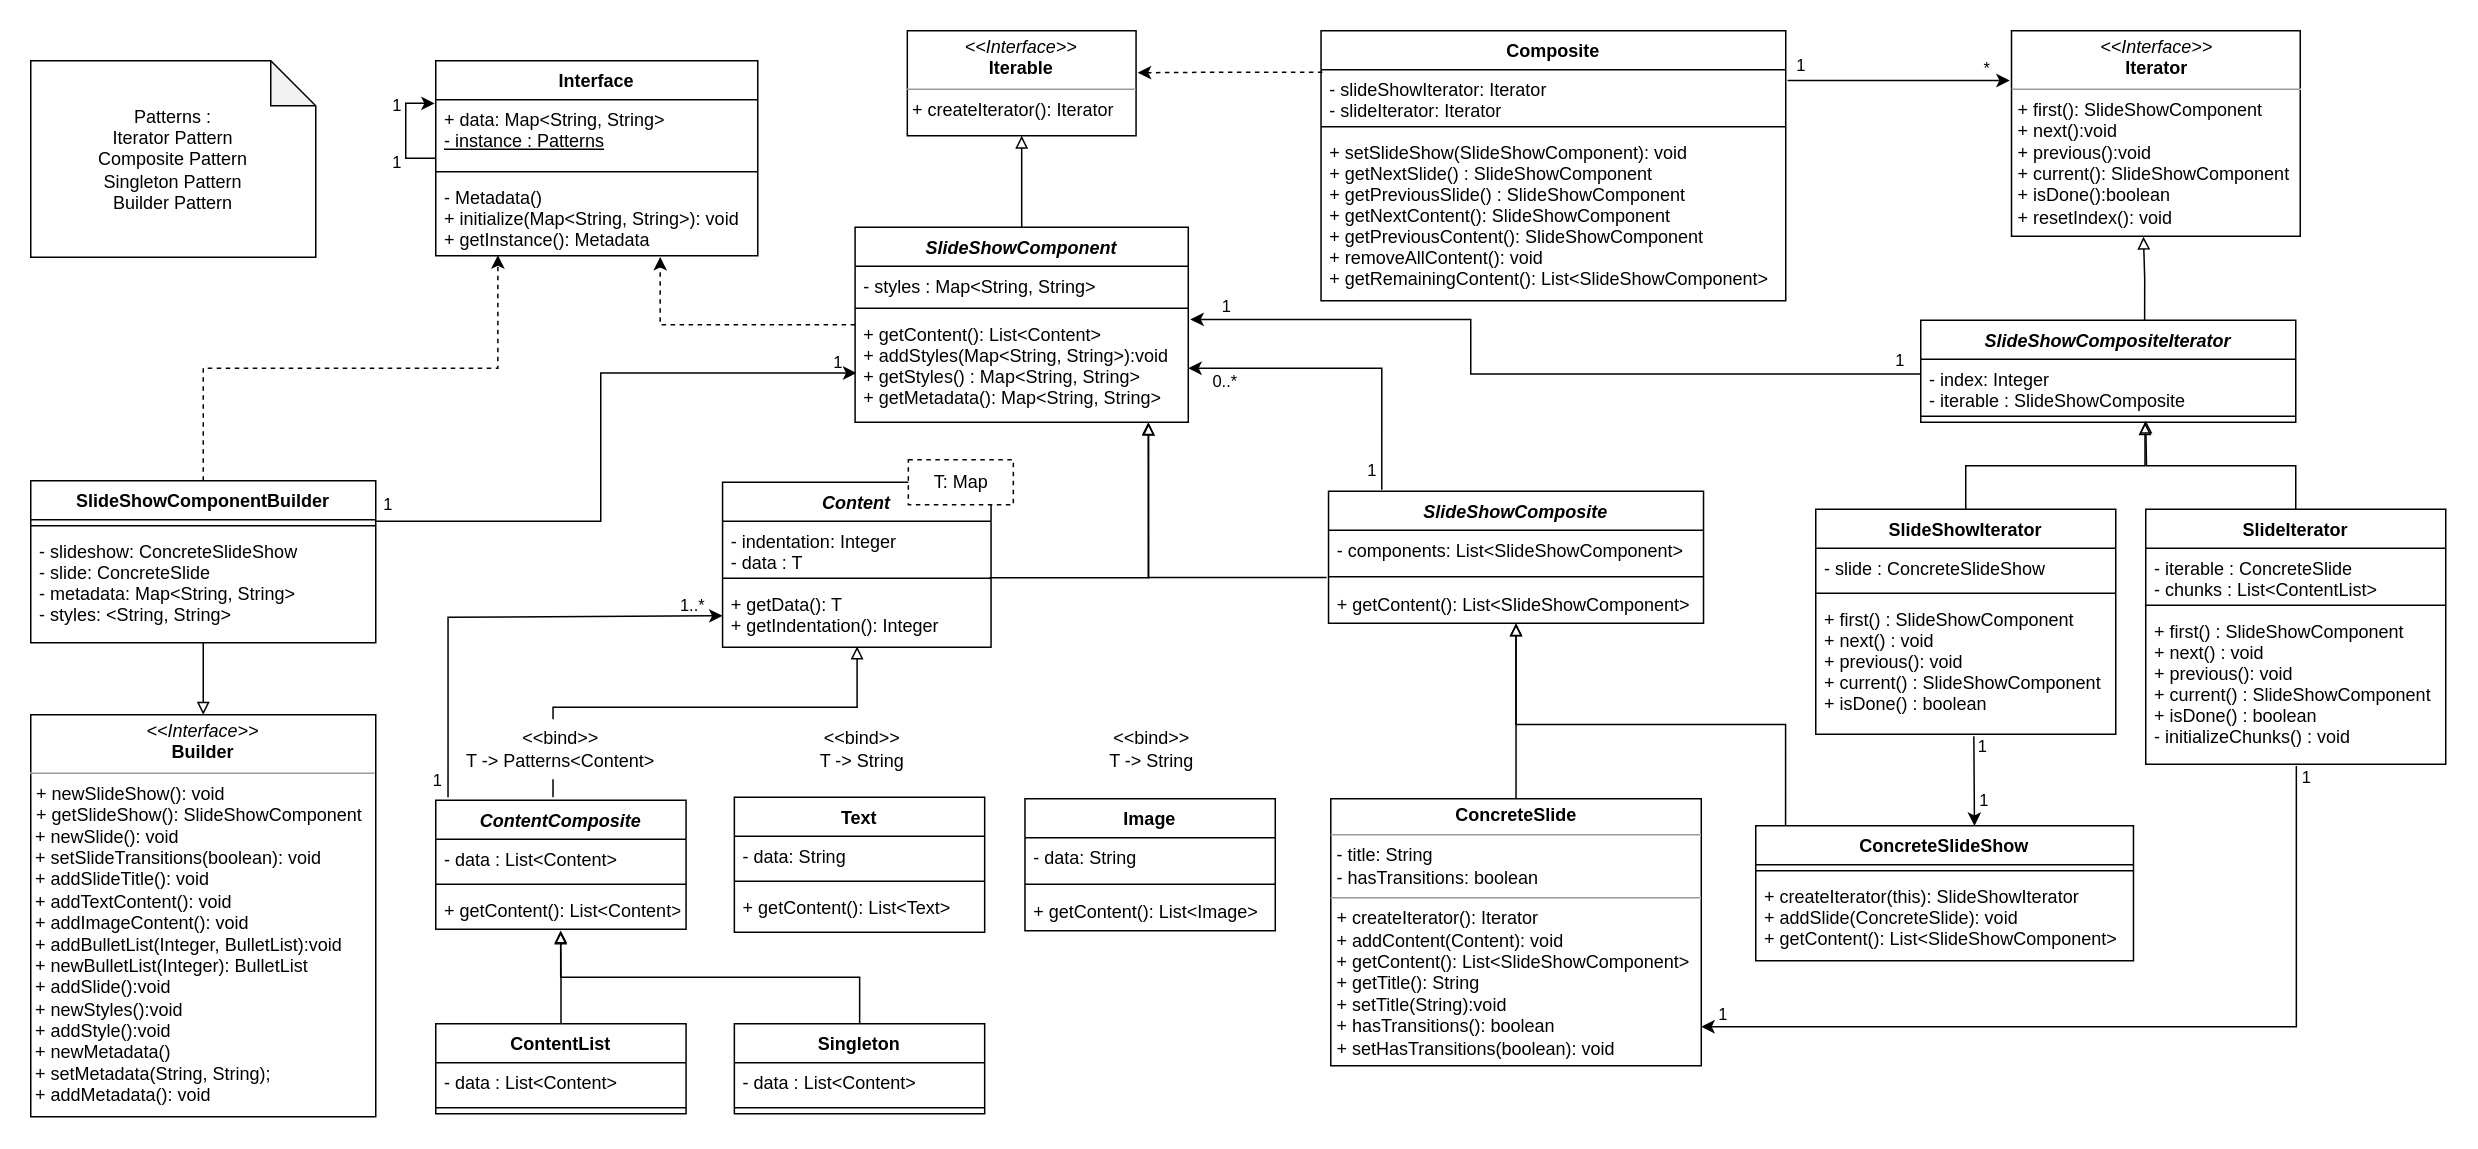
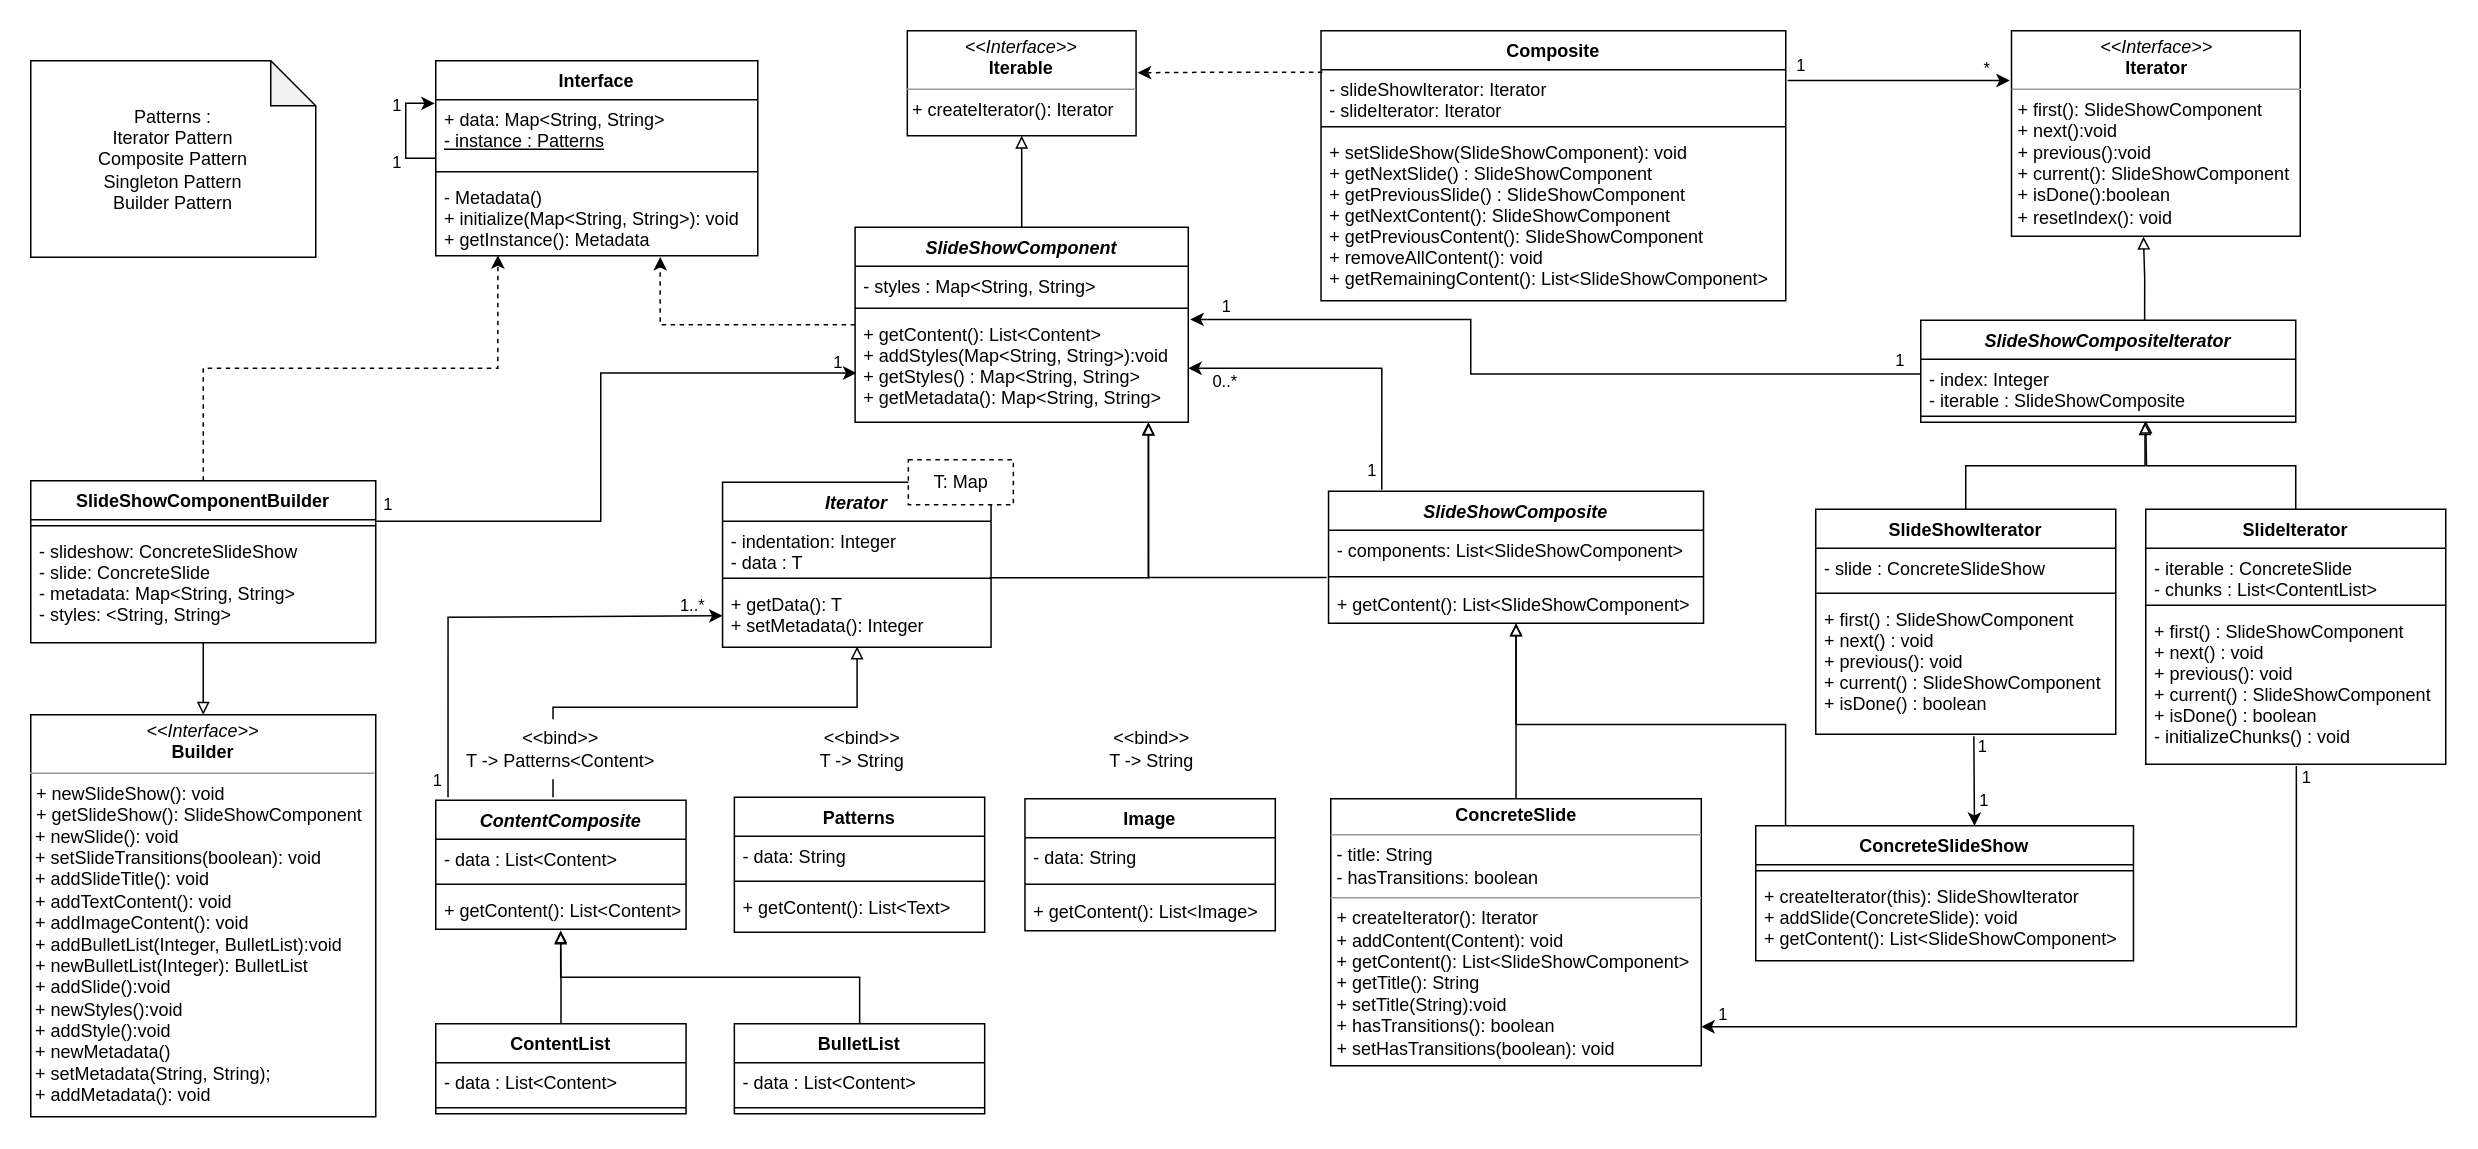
node "Content": label "Content" -> "Iterator"
node "+ getData(): T + getIndentation(): Integer": label "+ getData(): T + getIndentation(): Integer" -> "+ getData(): T + setMetadata(): Integer"
node "Text": label "Text" -> "Patterns"
node "Singleton": label "Singleton" -> "BulletList"
